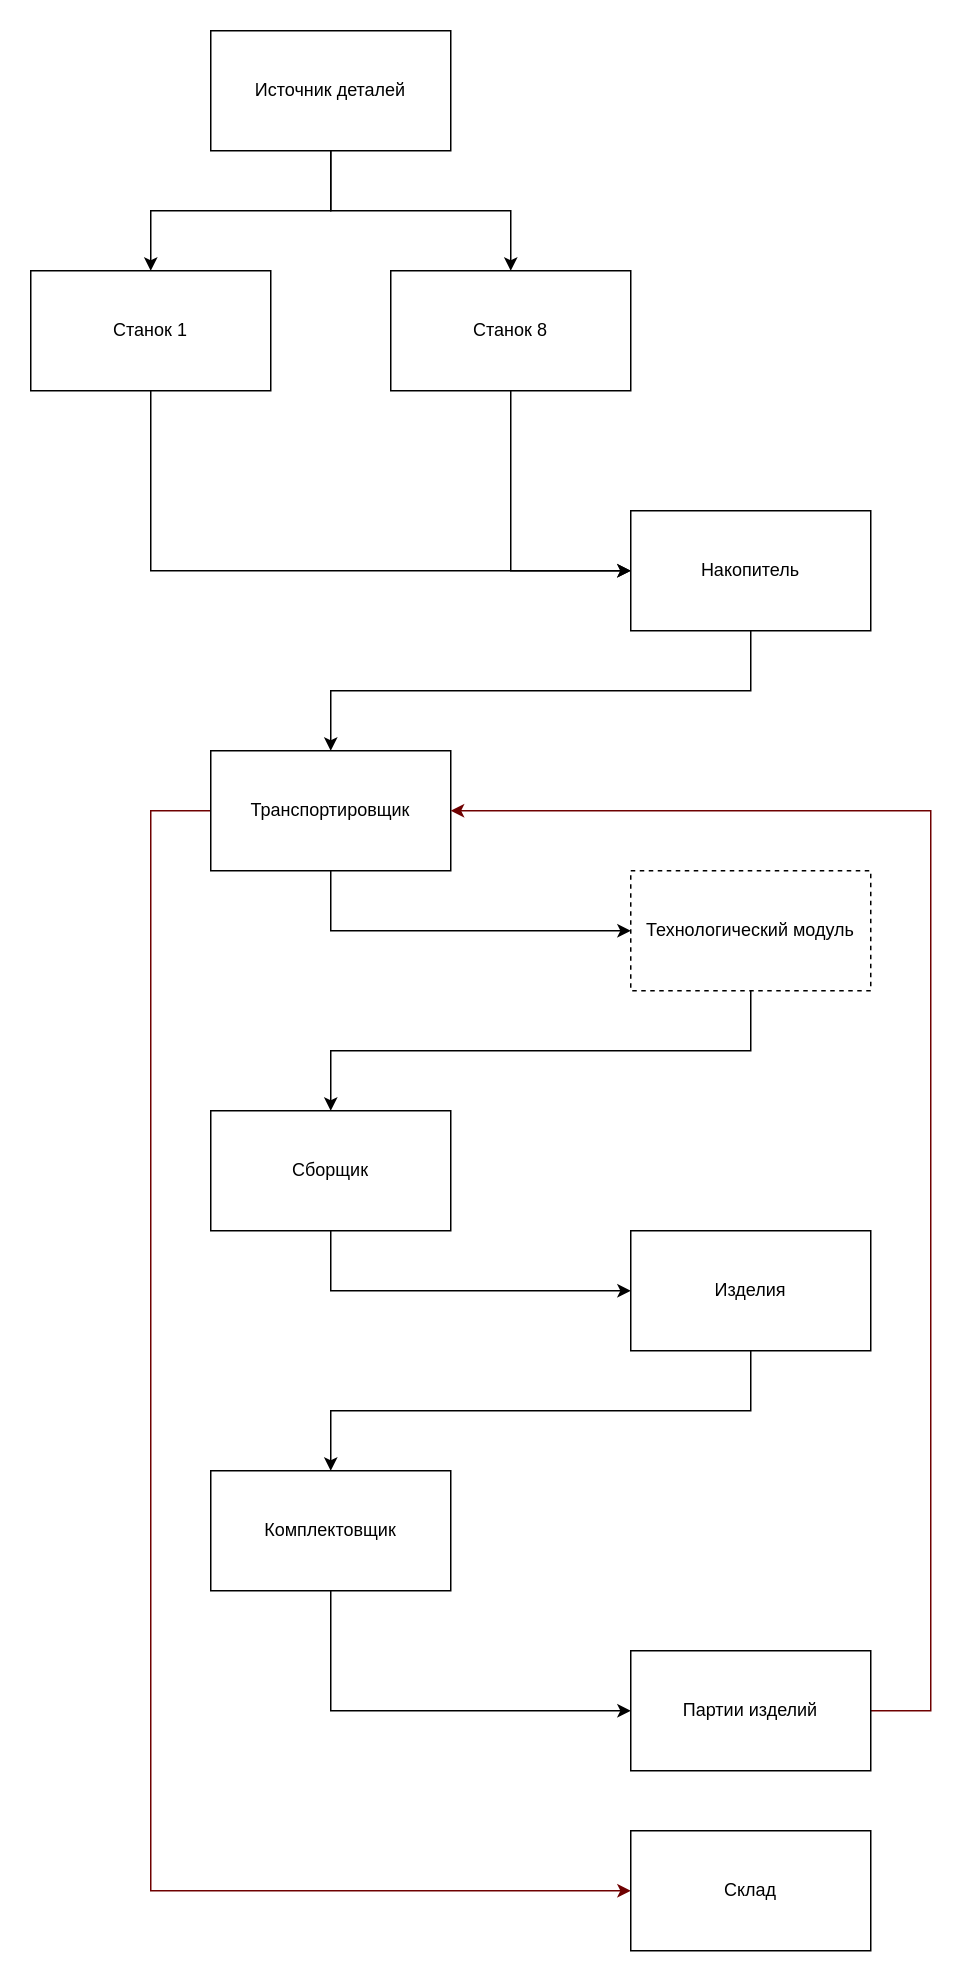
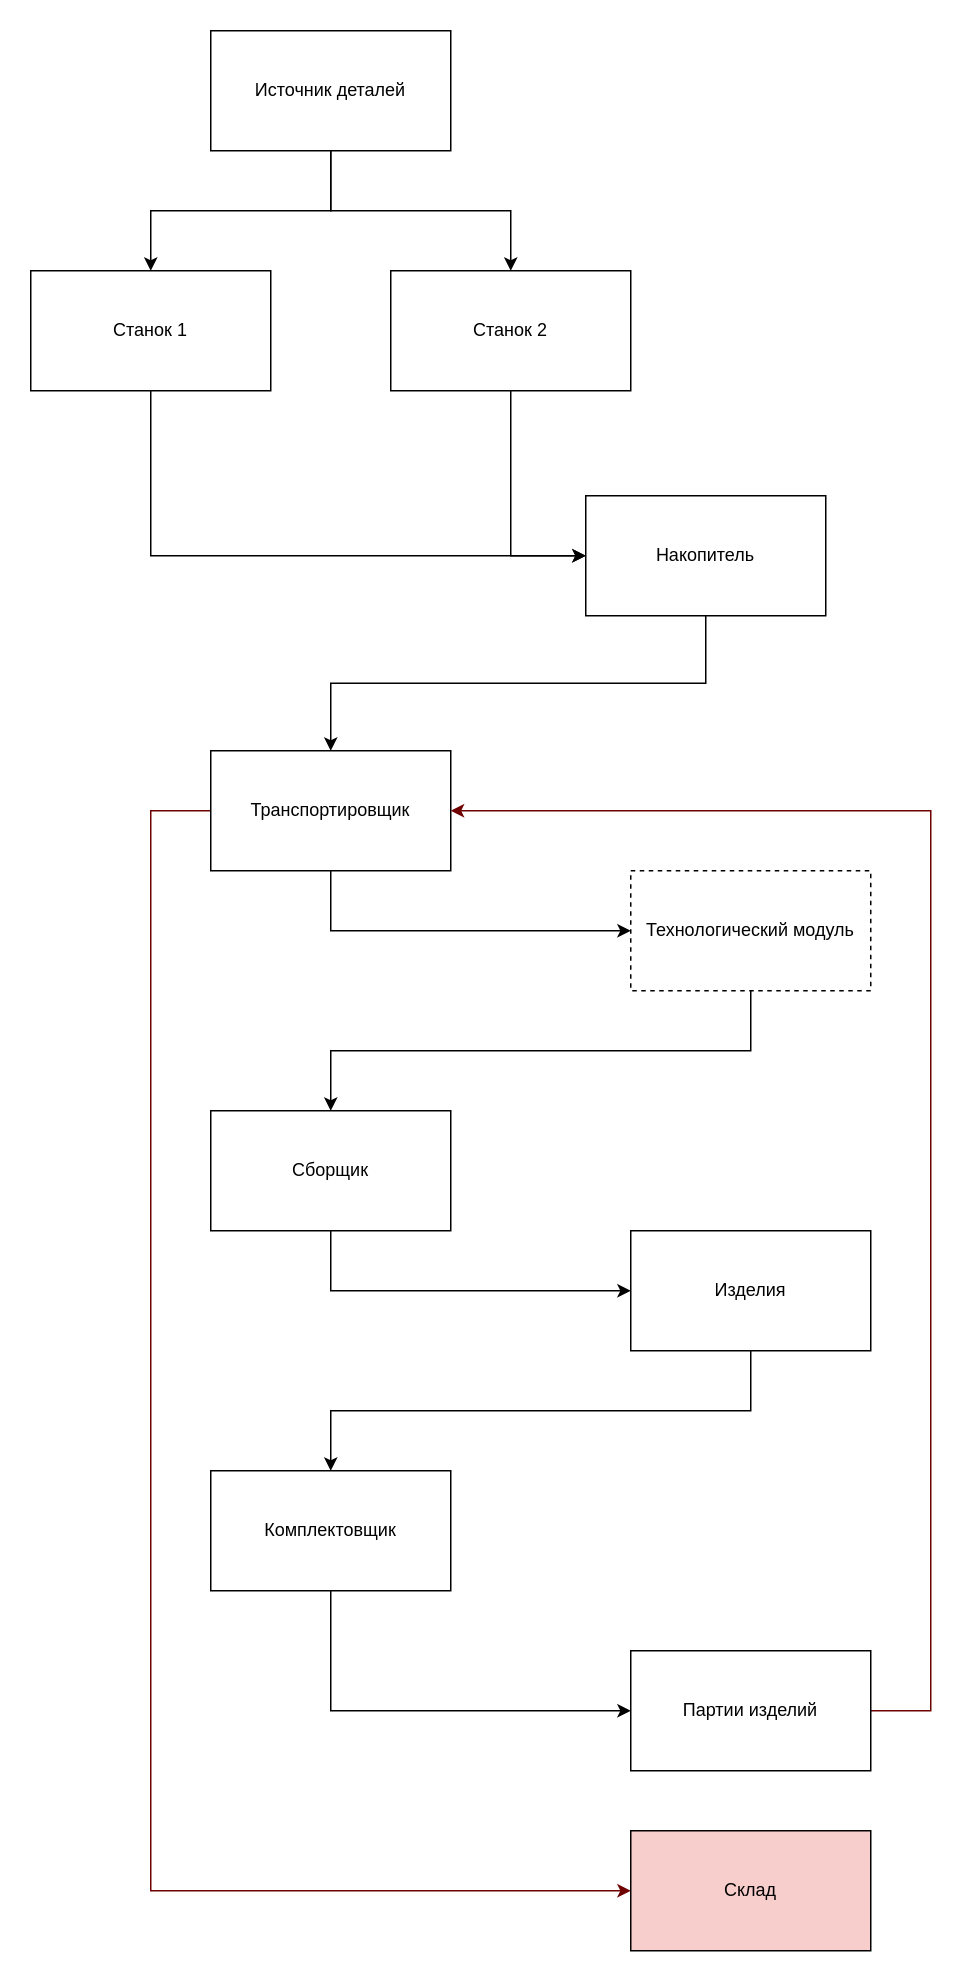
node "Станок 8": label "Станок 8" -> "Станок 2"
node "Накопитель": moved (751, 571) -> (706, 556)
node "Склад": fillcolor #ffffff -> #f8cecc
